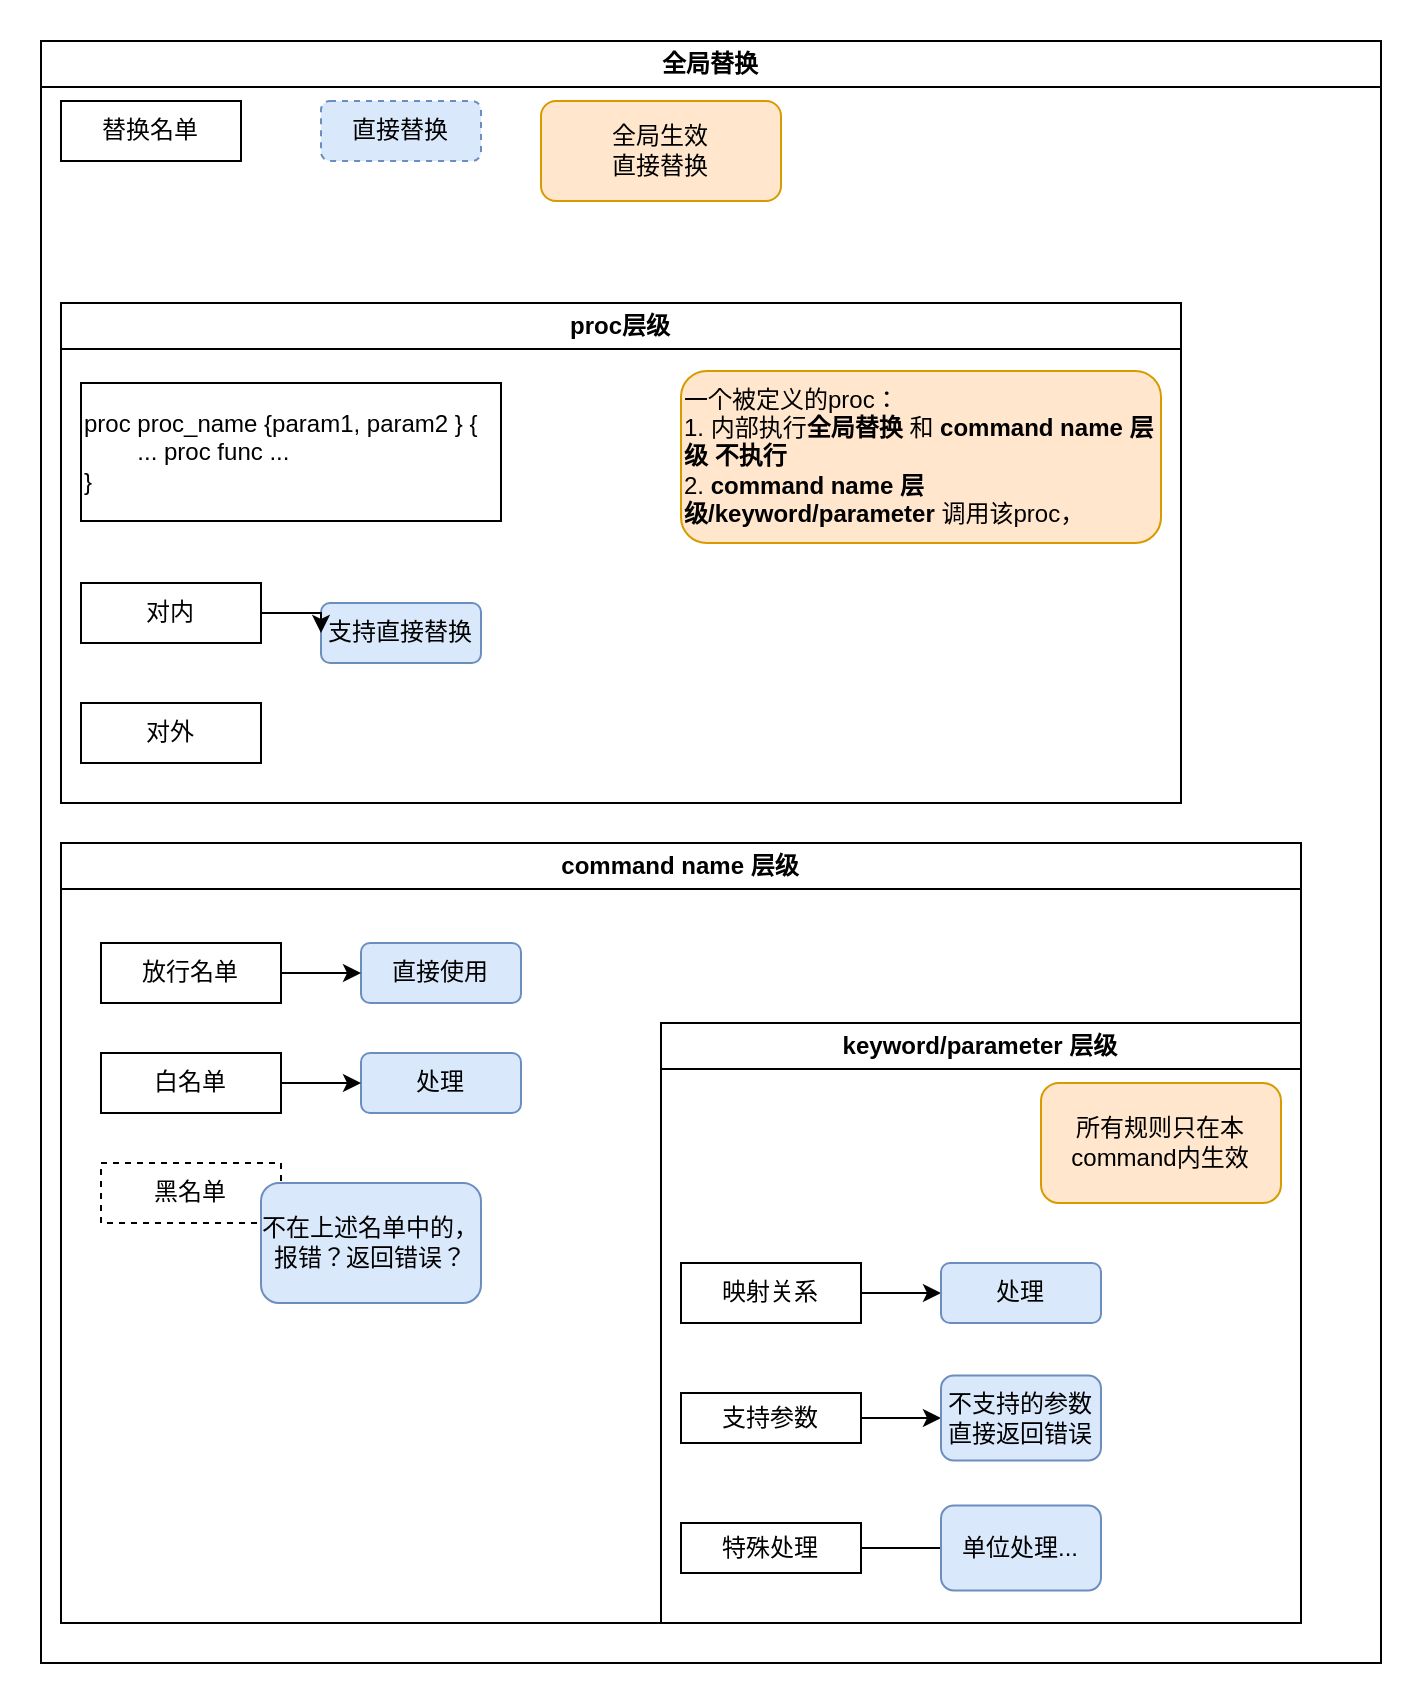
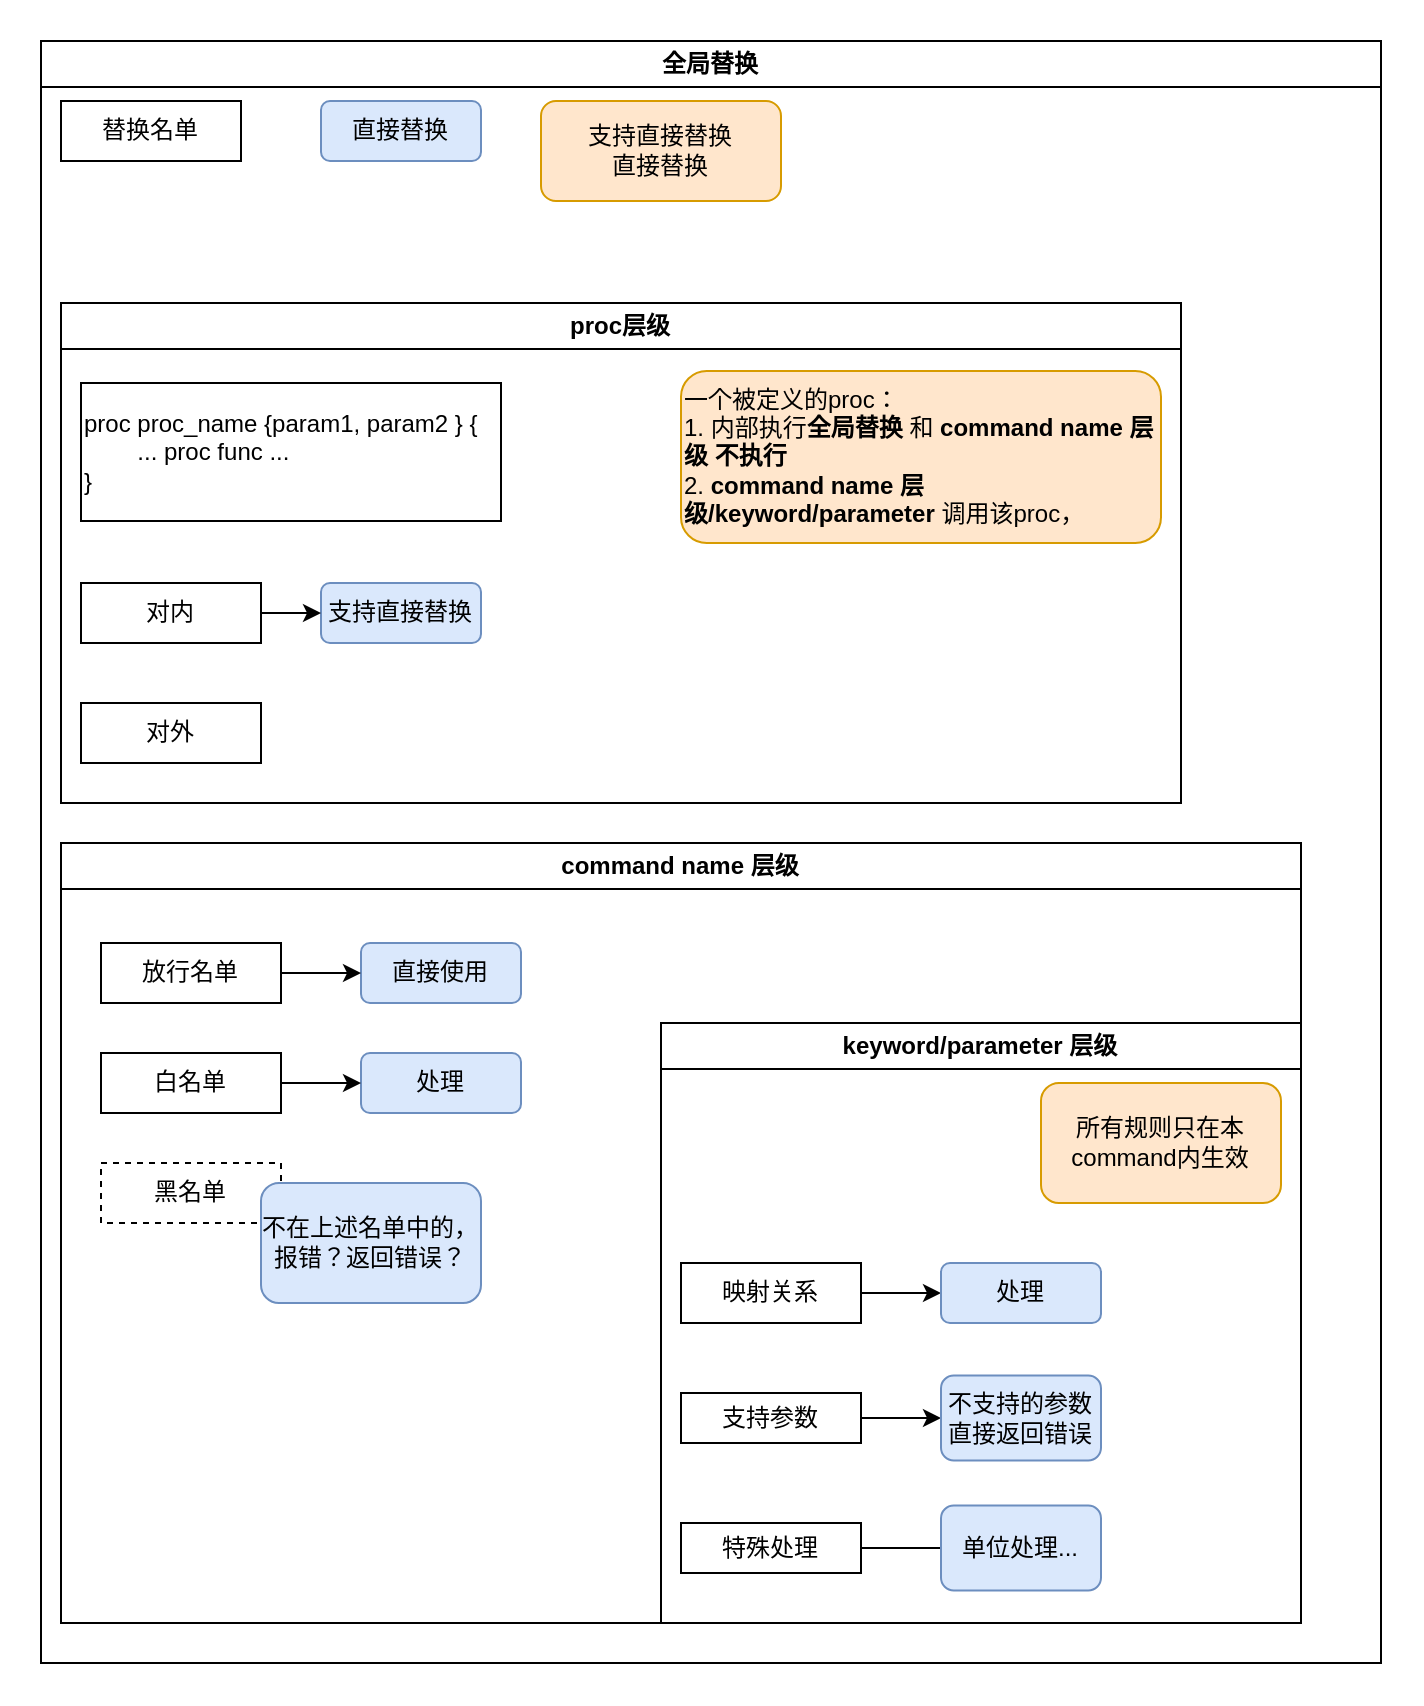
node "直接替换": style dashed -> solid
node "全局生效 直接替换": label "全局生效 直接替换" -> "支持直接替换 直接替换"
node "支持直接替换": moved (401, 633) -> (401, 613)
